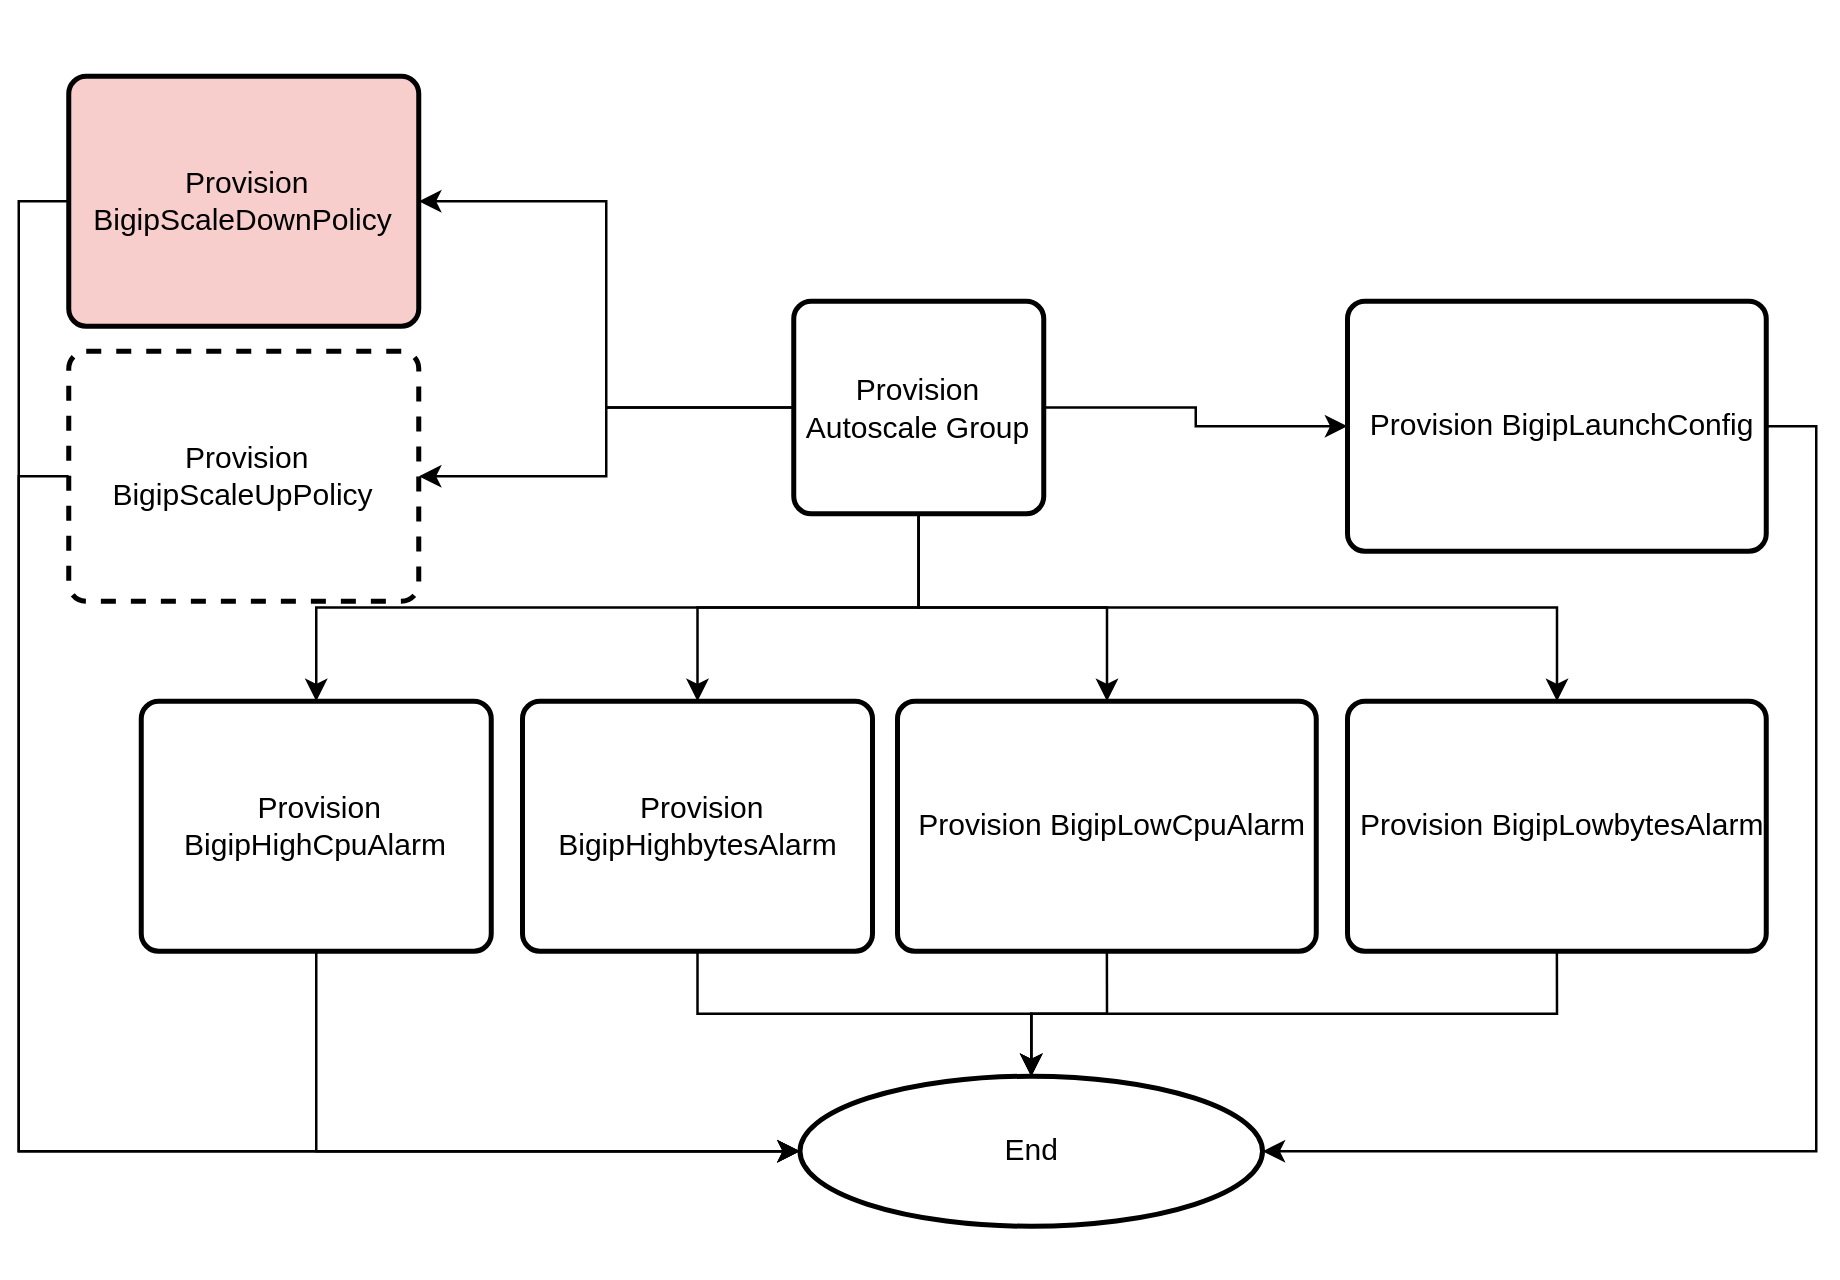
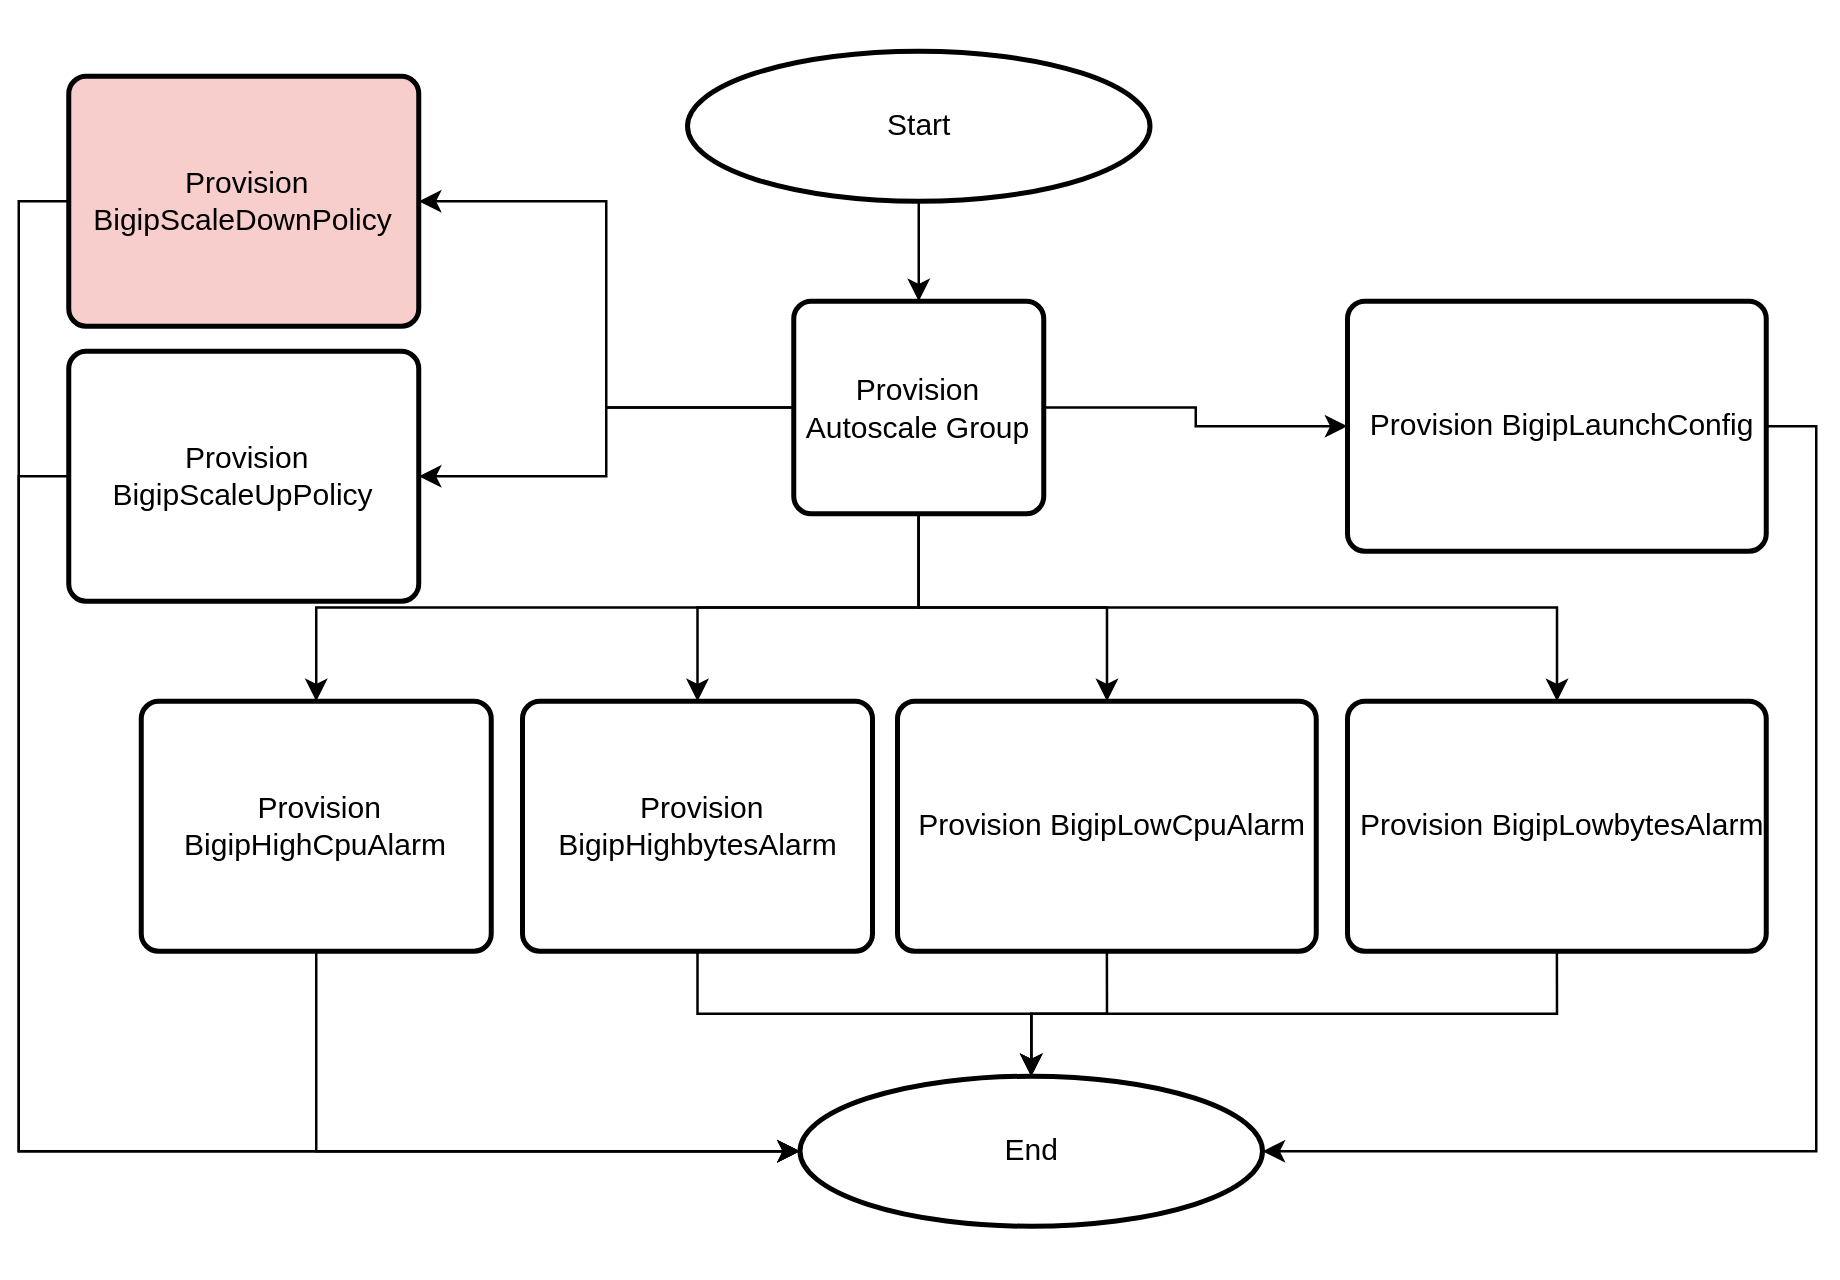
node "Start": added
edge "Start" -> "Provision Autoscale Group": added
node "Provision BigipScaleUpPolicy": style dashed -> solid
